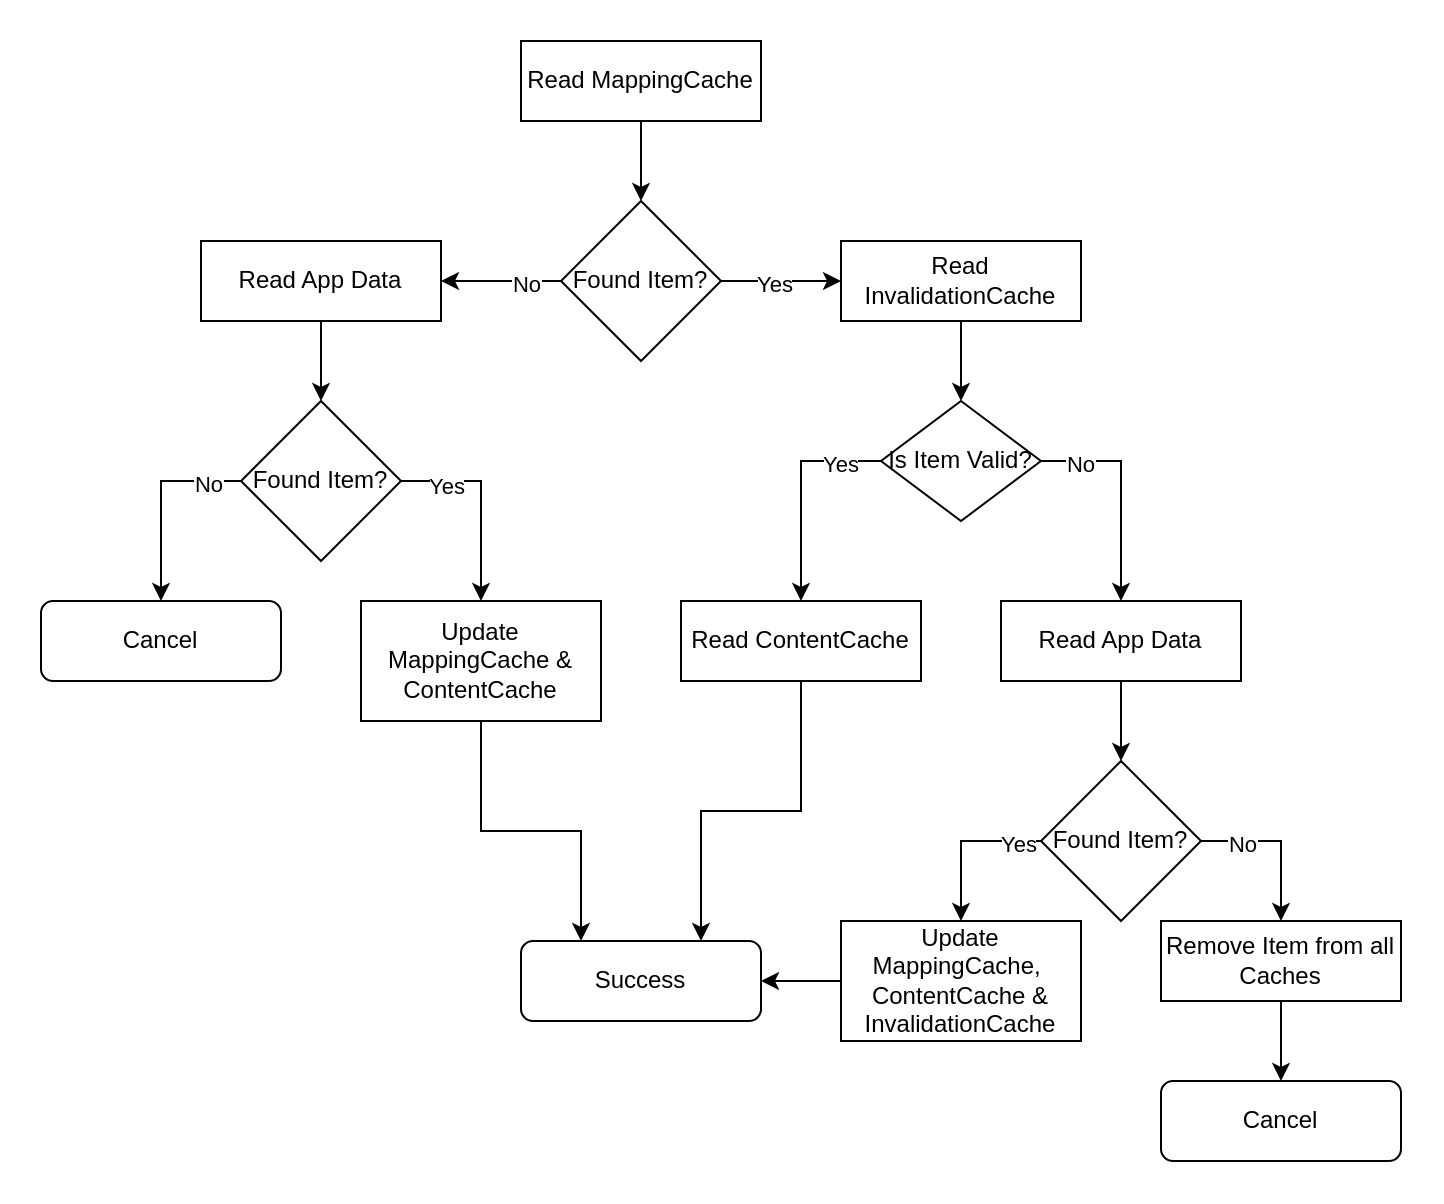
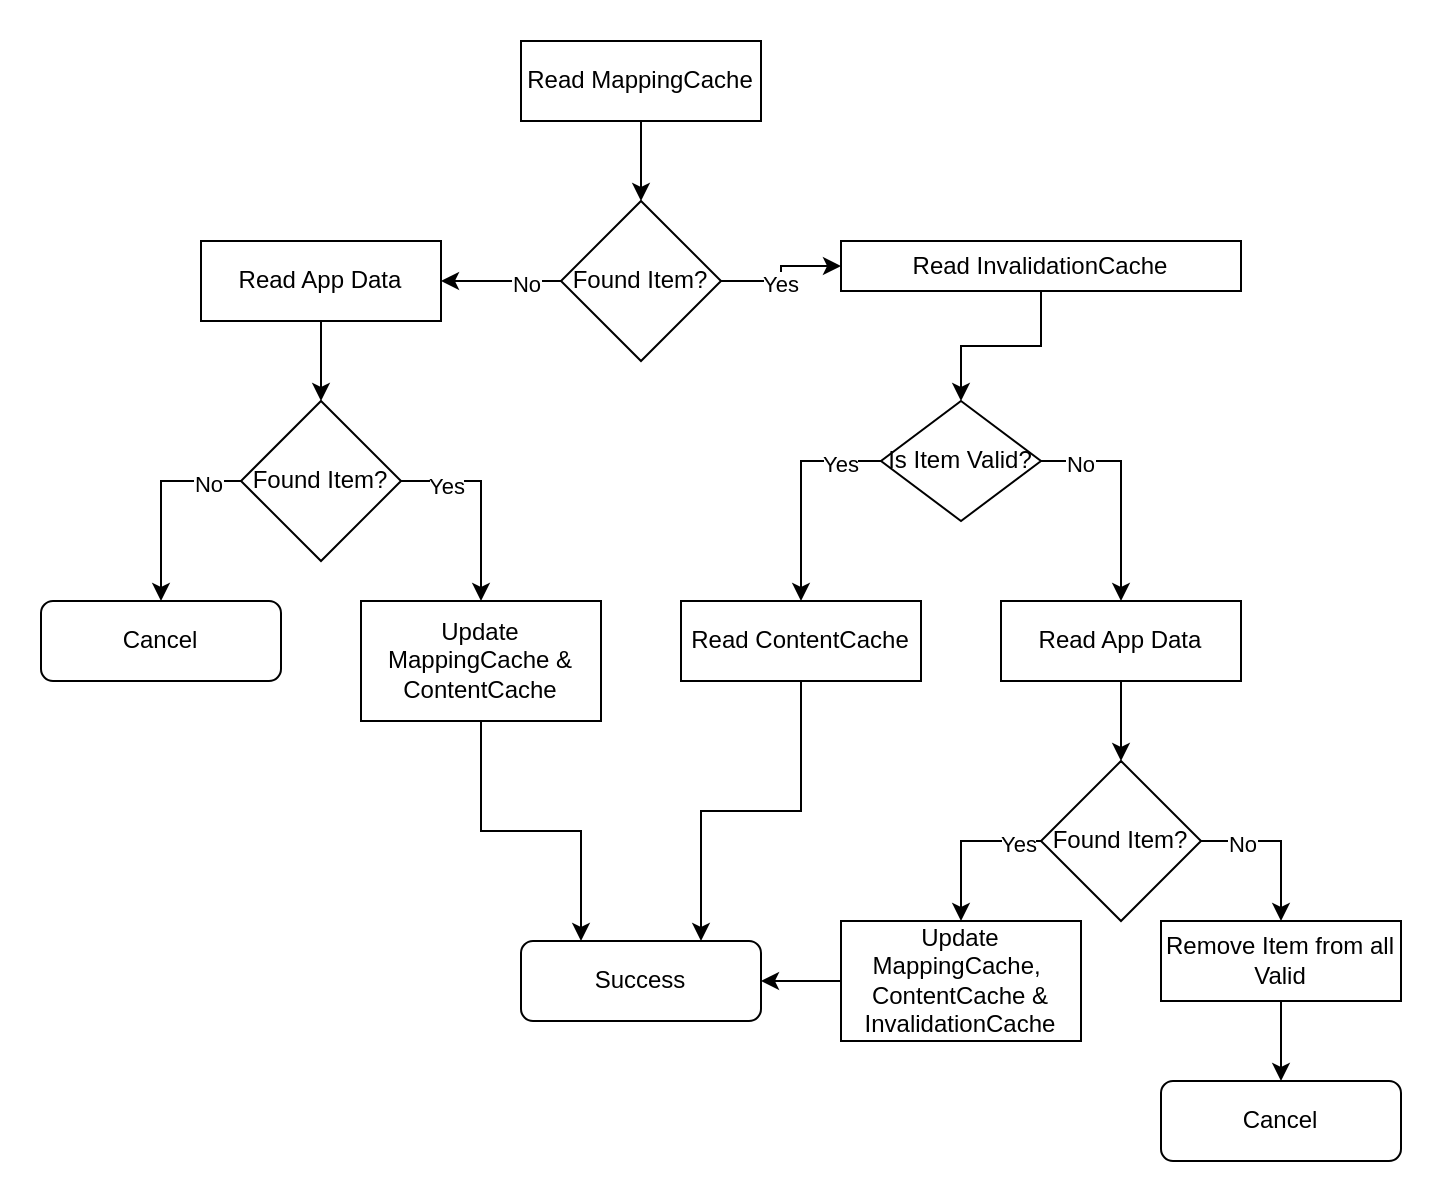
node "Read InvalidationCache": size 240x80 -> 400x50
node "Remove Item from all Caches": label "Remove Item from all Caches" -> "Remove Item from all Valid"
